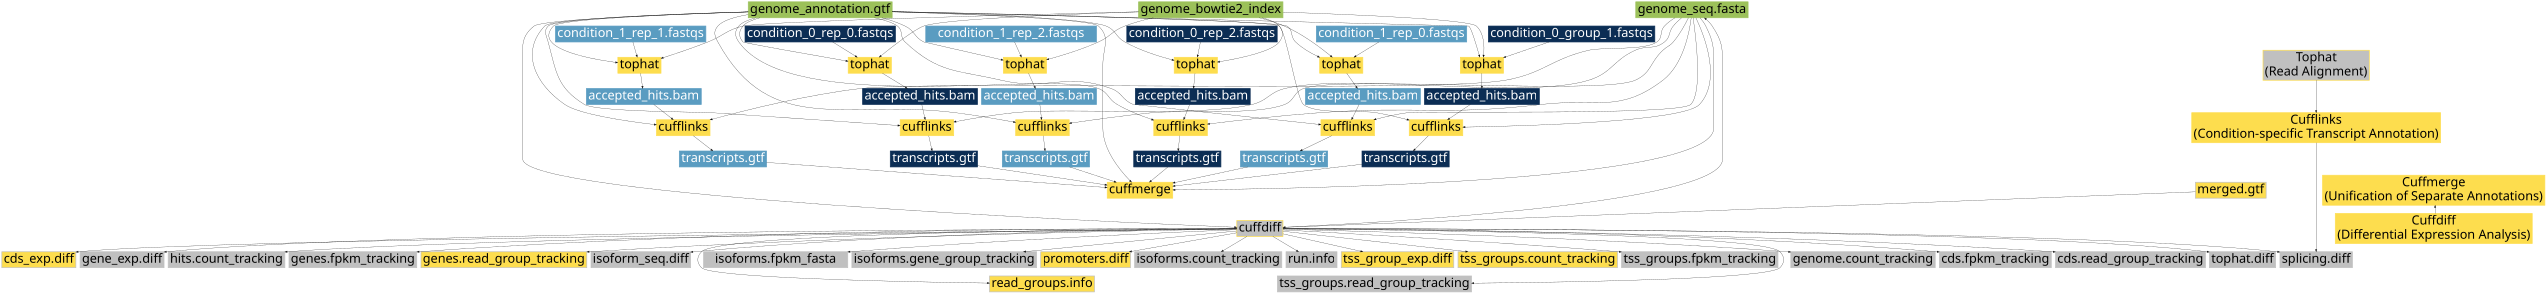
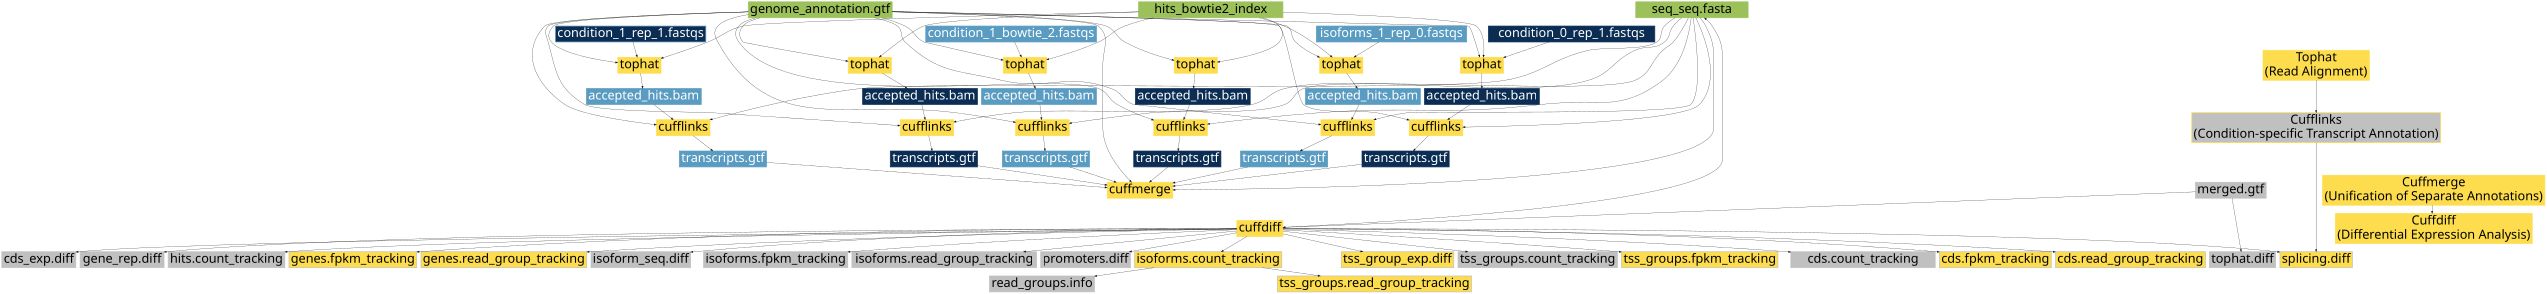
node "genome_bowtie2_index": label "genome_bowtie2_index" -> "hits_bowtie2_index"
node "genome_seq.fasta": label "genome_seq.fasta" -> "seq_seq.fasta"
node "condition_1_rep_1.fastqs": fillcolor #5a9cc1 -> #0b2d54
node "condition_0_rep_0.fastqs": removed
node "condition_1_rep_2.fastqs": label "condition_1_rep_2.fastqs" -> "condition_1_bowtie_2.fastqs"
node "condition_0_rep_2.fastqs": removed
node "condition_1_rep_0.fastqs": label "condition_1_rep_0.fastqs" -> "isoforms_1_rep_0.fastqs"
node "condition_0_group_1.fastqs": label "condition_0_group_1.fastqs" -> "condition_0_rep_1.fastqs"
node "Tophat (Read Alignment)": fillcolor #c0c0c0 -> #fddd4e
node "Cufflinks (Condition-specific Transcript Annotation)": fillcolor #fddd4e -> #c0c0c0
node "merged.gtf": fillcolor #fddd4e -> #c0c0c0
edge "genome_annotation.gtf" -> "cuffdiff": removed
edge "Cuffdiff (Differential Expression Analysis)" -> "Cuffmerge (Unification of Separate Annotations)": reversed
node "cuffdiff": fillcolor #c0c0c0 -> #fddd4e
edge "cuffdiff" -> "tophat.diff": now "merged.gtf" -> "tophat.diff"
edge "cuffdiff" -> "read_groups.info": now "isoforms.count_tracking" -> "read_groups.info"
edge "cuffdiff" -> "tss_groups.read_group_tracking": now "isoforms.count_tracking" -> "tss_groups.read_group_tracking"
node "cds_exp.diff": fillcolor #fddd4e -> #c0c0c0
node "gene_exp.diff": label "gene_exp.diff" -> "gene_rep.diff"
node "genes.fpkm_tracking": fillcolor #c0c0c0 -> #fddd4e
node "isoforms.fpkm_fasta": label "isoforms.fpkm_fasta" -> "isoforms.fpkm_tracking"
node "isoforms.gene_group_tracking": label "isoforms.gene_group_tracking" -> "isoforms.read_group_tracking"
node "promoters.diff": fillcolor #fddd4e -> #c0c0c0
node "isoforms.count_tracking": fillcolor #c0c0c0 -> #fddd4e
node "run.info": removed
node "tss_groups.count_tracking": fillcolor #fddd4e -> #c0c0c0
node "tss_groups.fpkm_tracking": fillcolor #c0c0c0 -> #fddd4e
node "genome.count_tracking": label "genome.count_tracking" -> "cds.count_tracking"
node "cds.fpkm_tracking": fillcolor #c0c0c0 -> #fddd4e
node "cds.read_group_tracking": fillcolor #c0c0c0 -> #fddd4e
node "splicing.diff": fillcolor #c0c0c0 -> #fddd4e
node "read_groups.info": fillcolor #fddd4e -> #c0c0c0
node "tss_groups.read_group_tracking": fillcolor #c0c0c0 -> #fddd4e
